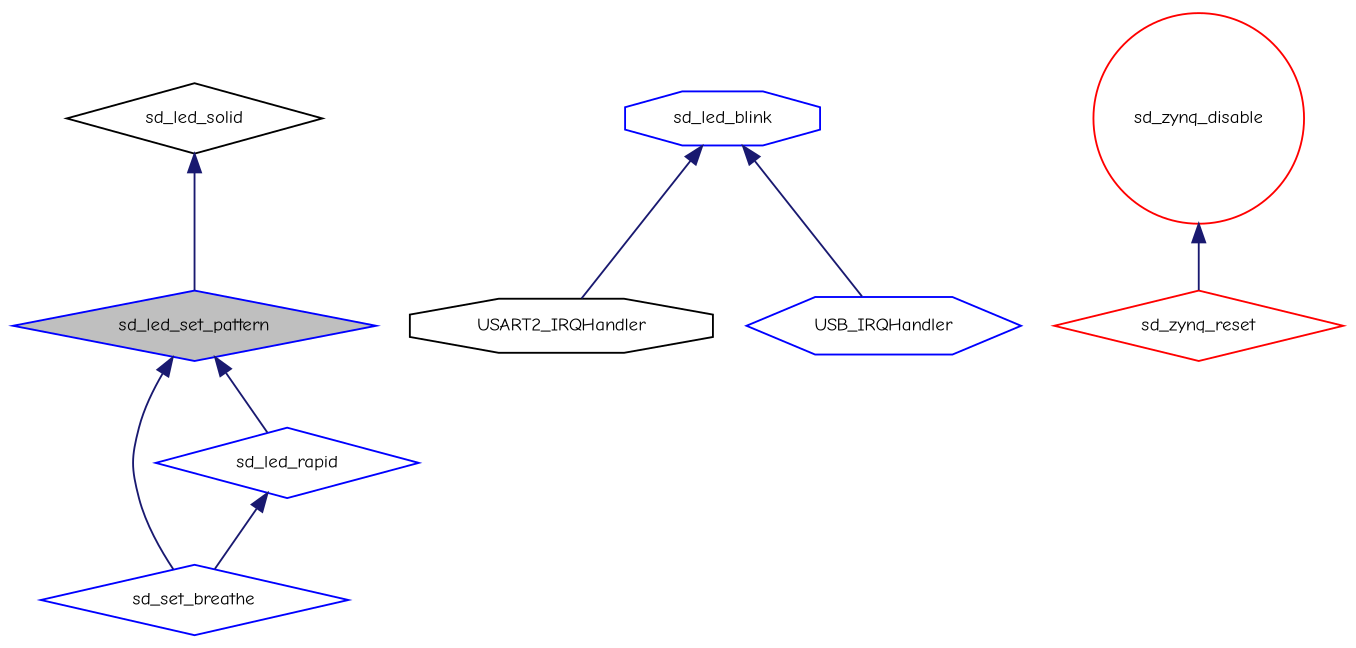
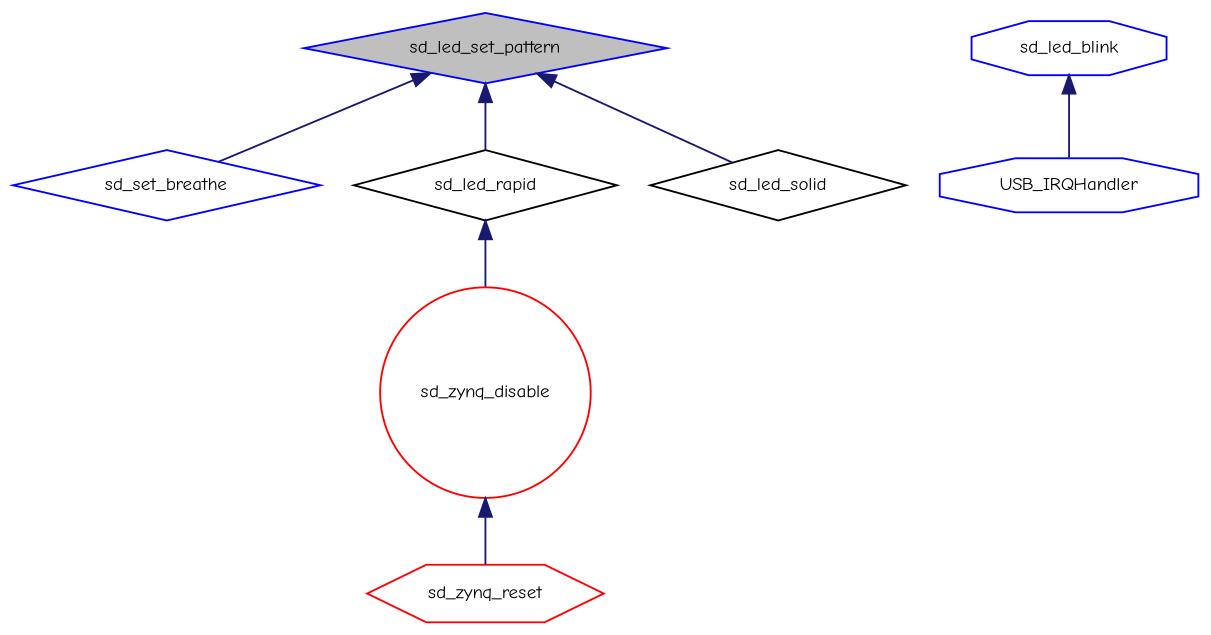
edge "sd_led_set_pattern" -> "sd_led_solid": reversed
node "USART2_IRQHandler": removed
node "USB_IRQHandler": shape hexagon -> octagon
node "sd_zynq_reset": shape diamond -> hexagon
node "sd_led_rapid": color blue -> black
edge "sd_set_breathe" -> "sd_led_rapid": now "sd_zynq_disable" -> "sd_led_rapid"
